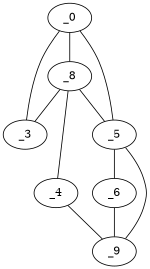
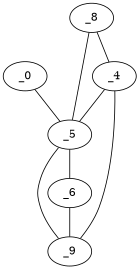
edge "_0" -- "_8": removed
edge "_4" -- "_5": added
node "_3": removed
